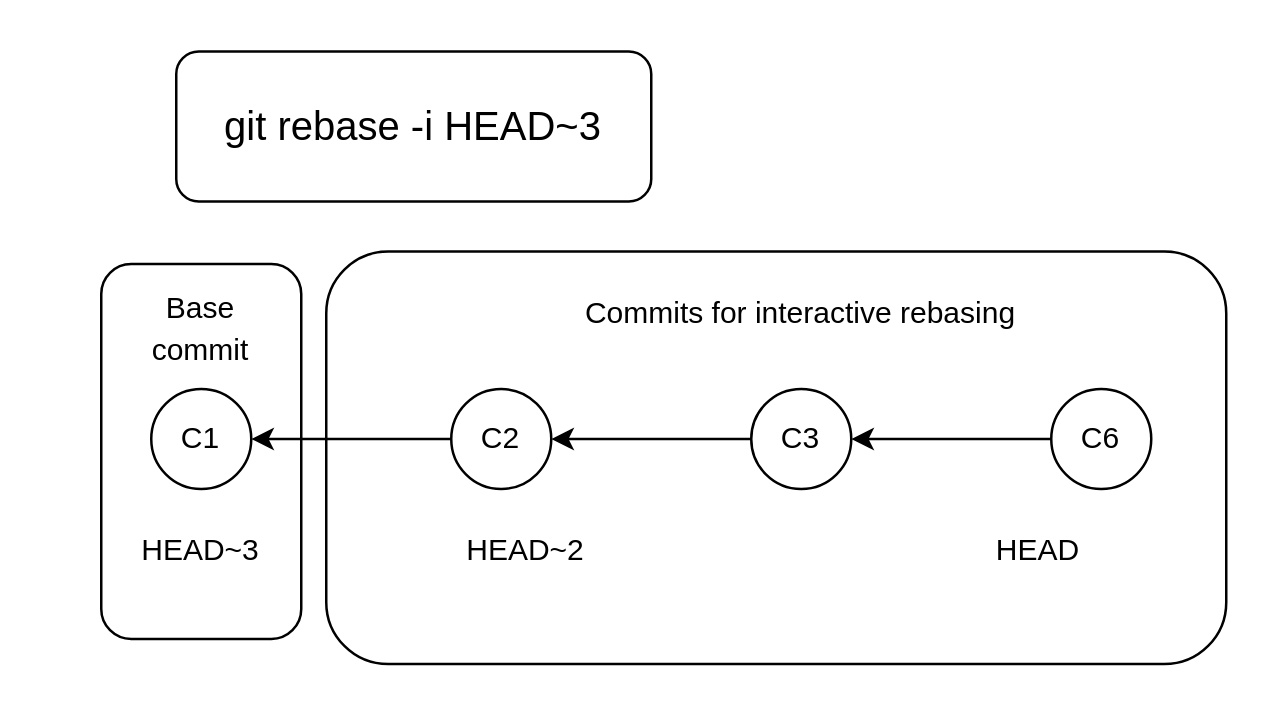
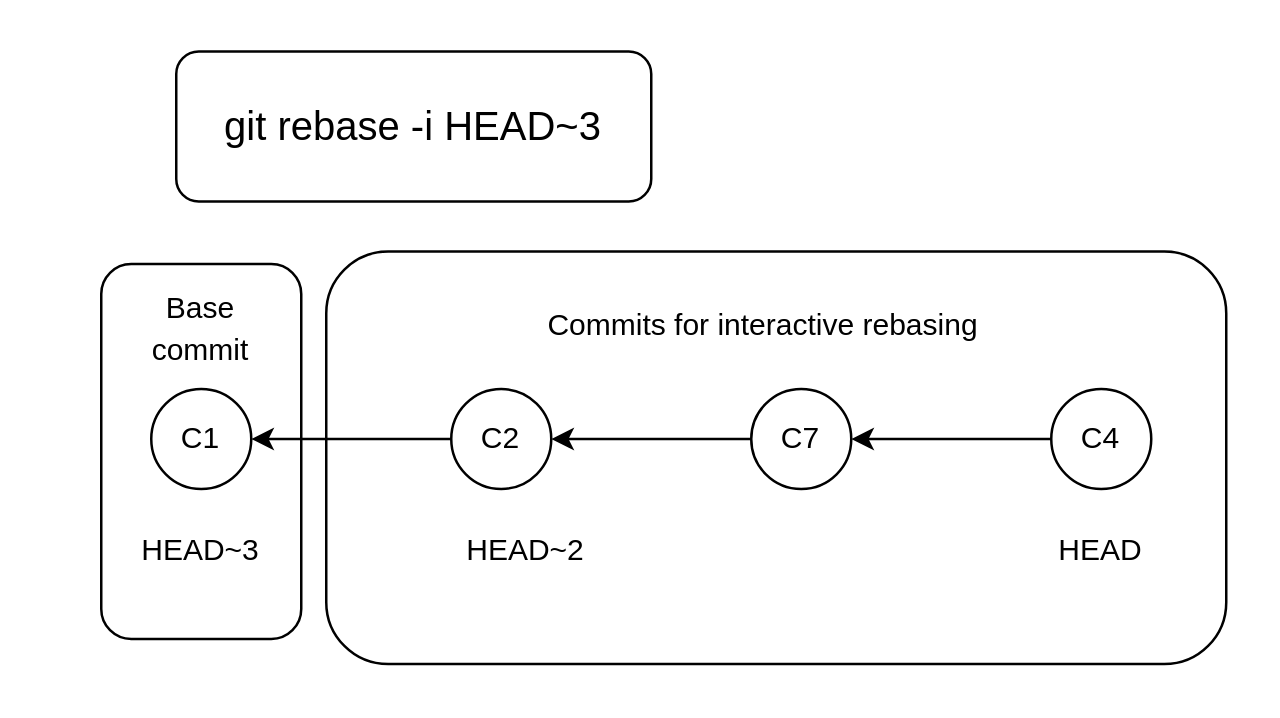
node "Commits for interactive rebasing": moved (801, 314) -> (764, 326)
node "C3": label "C3" -> "C7"
node "C6": label "C6" -> "C4"
node "HEAD": moved (1039, 551) -> (1101, 551)
